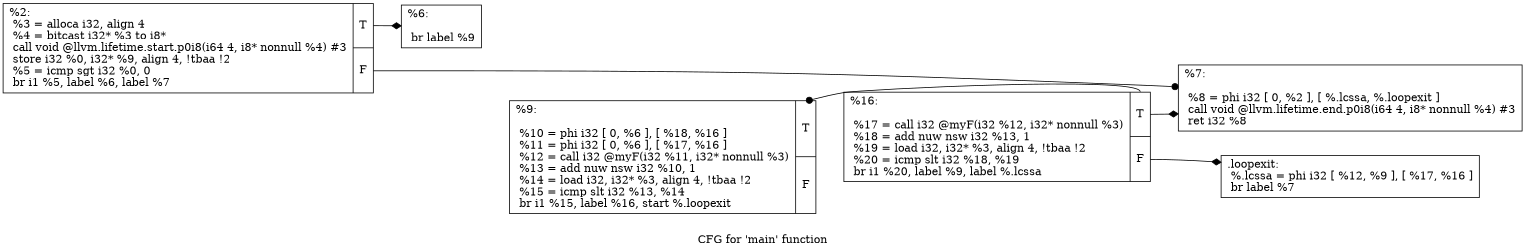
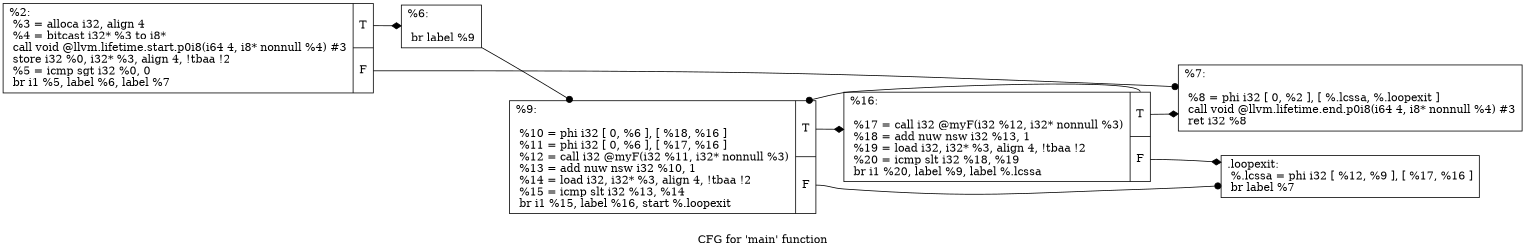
node "%2:": text "store i32 %0, i32* %9, align 4, !tbaa !2" -> "store i32 %0, i32* %3, align 4, !tbaa !2"
edge "%6:" -> "%9:": added
edge "%9:" -> "%16:": added
edge "%9:" -> ".loopexit:": added
